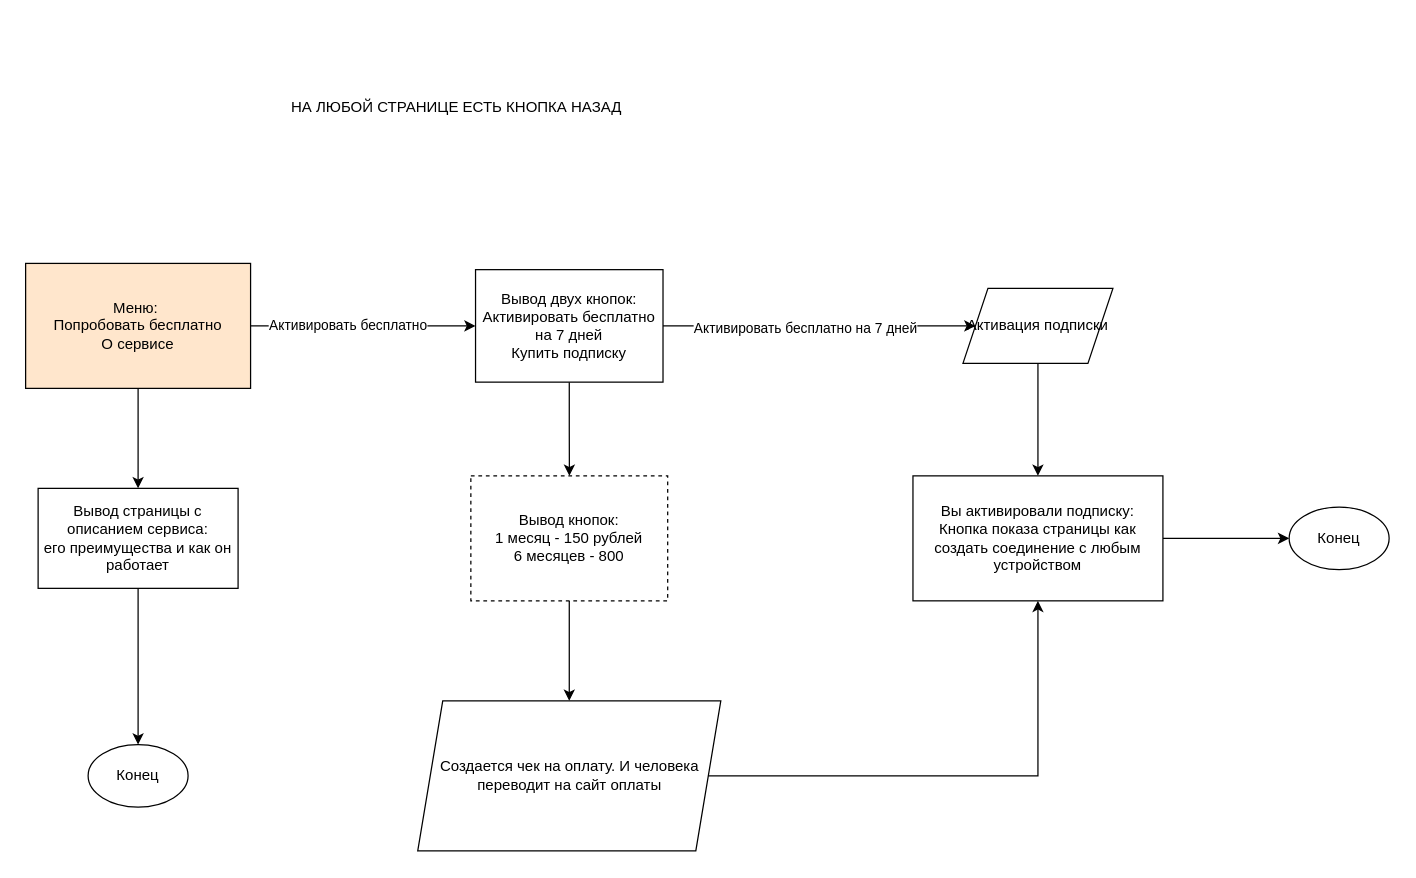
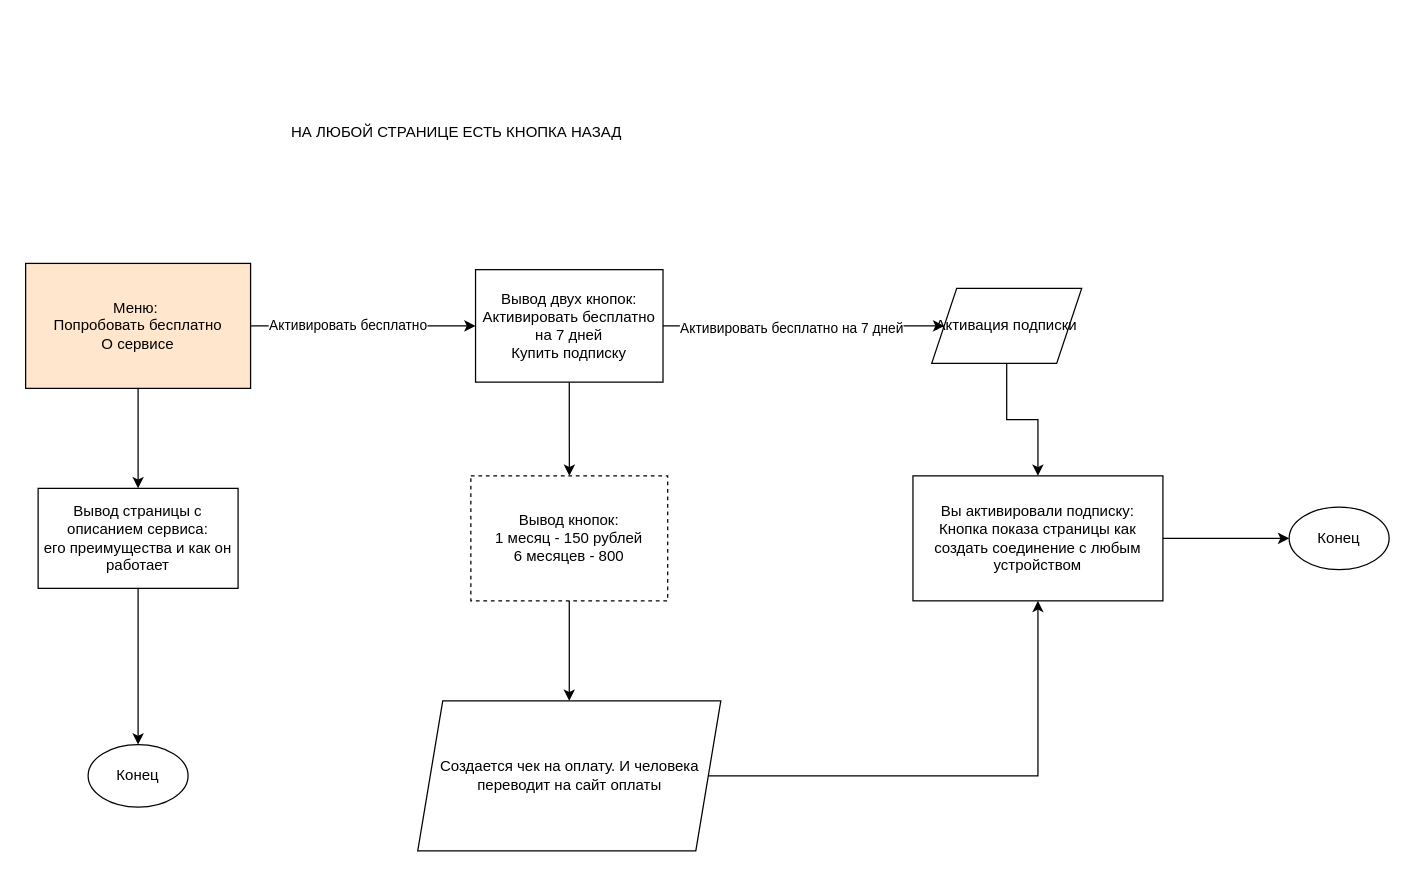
node "НА ЛЮБОЙ СТРАНИЦЕ ЕСТЬ КНОПКА НАЗАД": moved (457, 107) -> (457, 132)
node "Активация подписки": moved (1038, 326) -> (1007, 326)
